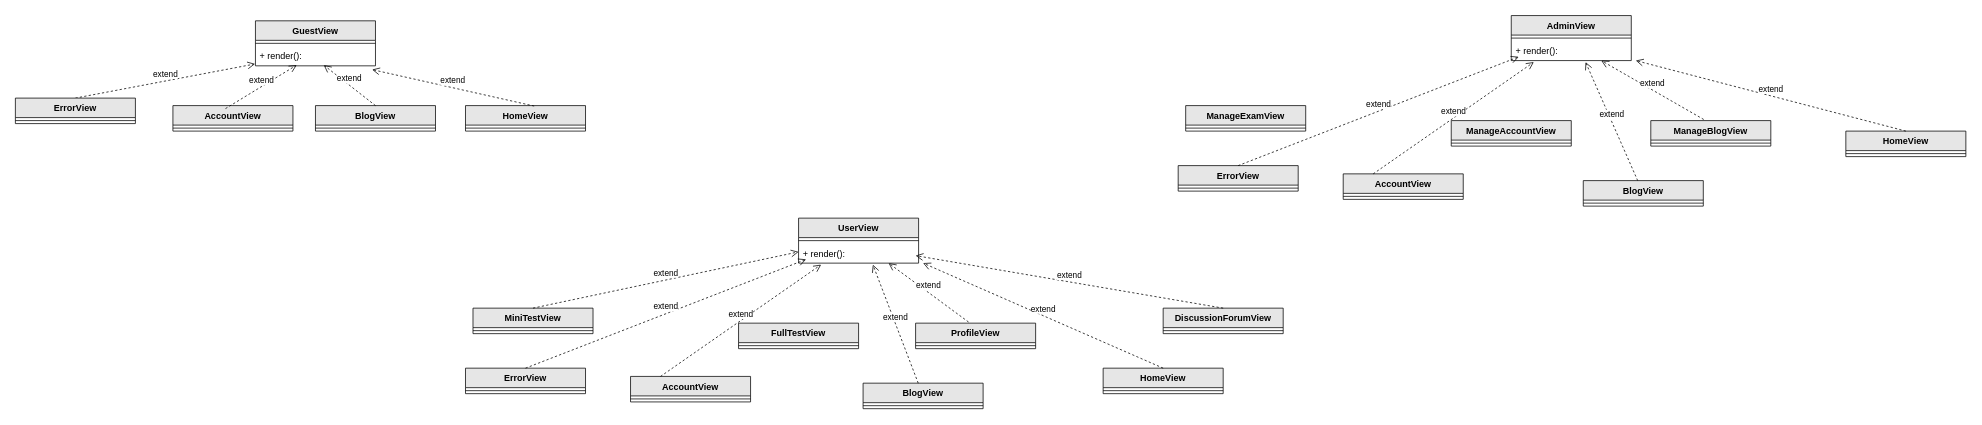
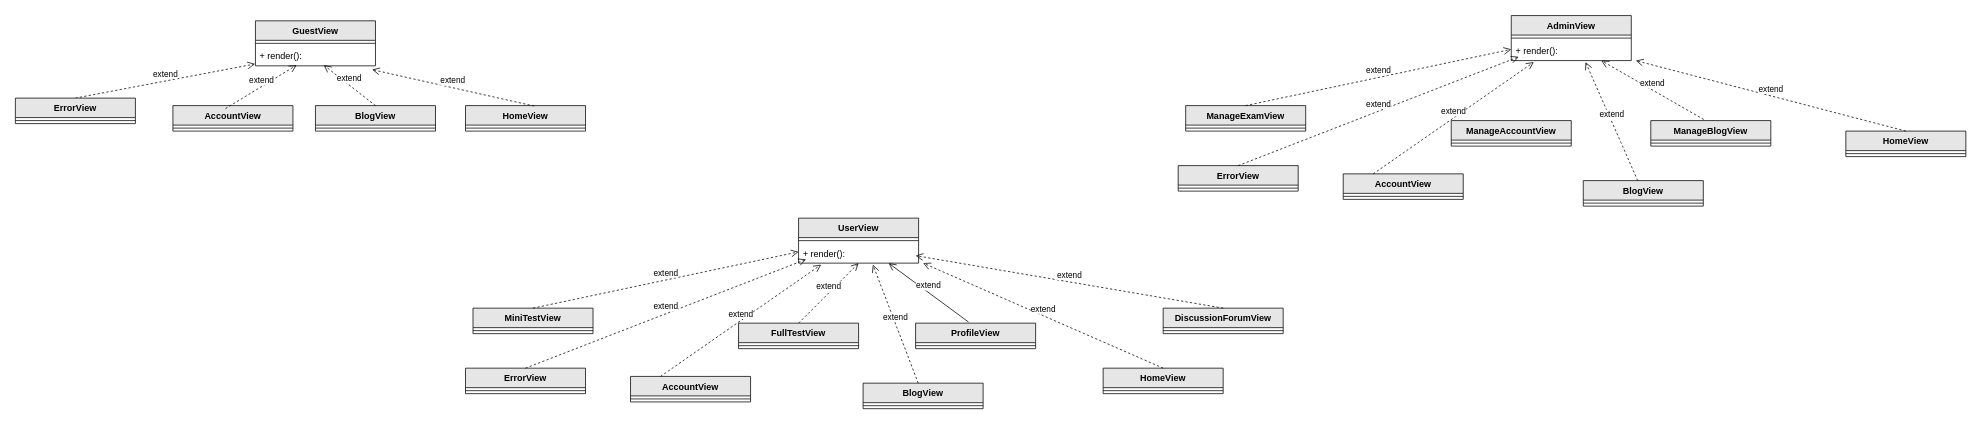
edge "ManageExamView" -> "AdminView": added, label "extend"
edge "FullTestView" -> "UserView": added, label "extend"
edge "ProfileView" -> "UserView": style dashed -> solid
